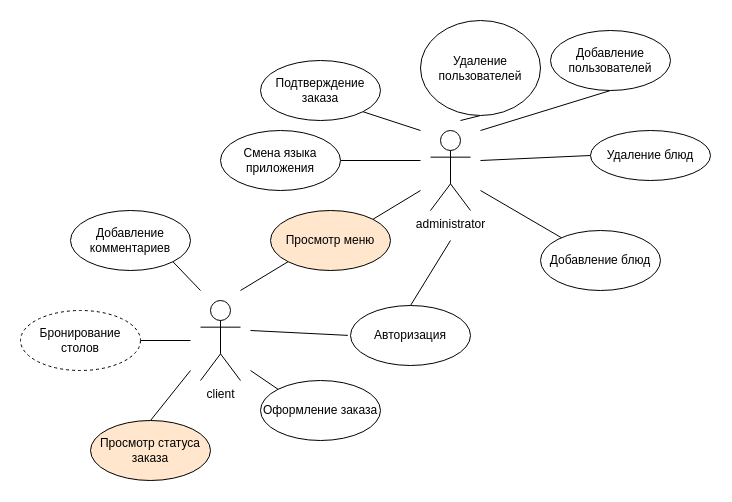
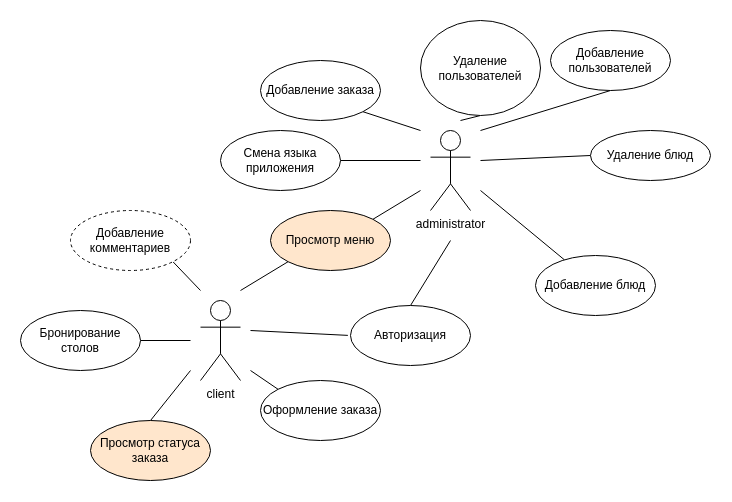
node "Подтверждение заказа": label "Подтверждение заказа" -> "Добавление заказа"
node "Добавление комментариев": style solid -> dashed
node "Добавление блюд": moved (601, 261) -> (596, 286)
node "Бронирование столов": style dashed -> solid
